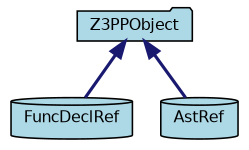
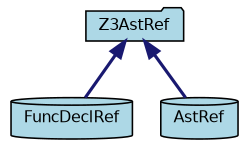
node "Z3PPObject": label "Z3PPObject" -> "Z3AstRef"
